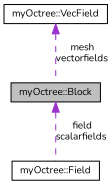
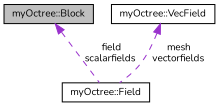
edge "myOctree::Block" -> "myOctree::VecField": now "myOctree::Field" -> "myOctree::VecField"
